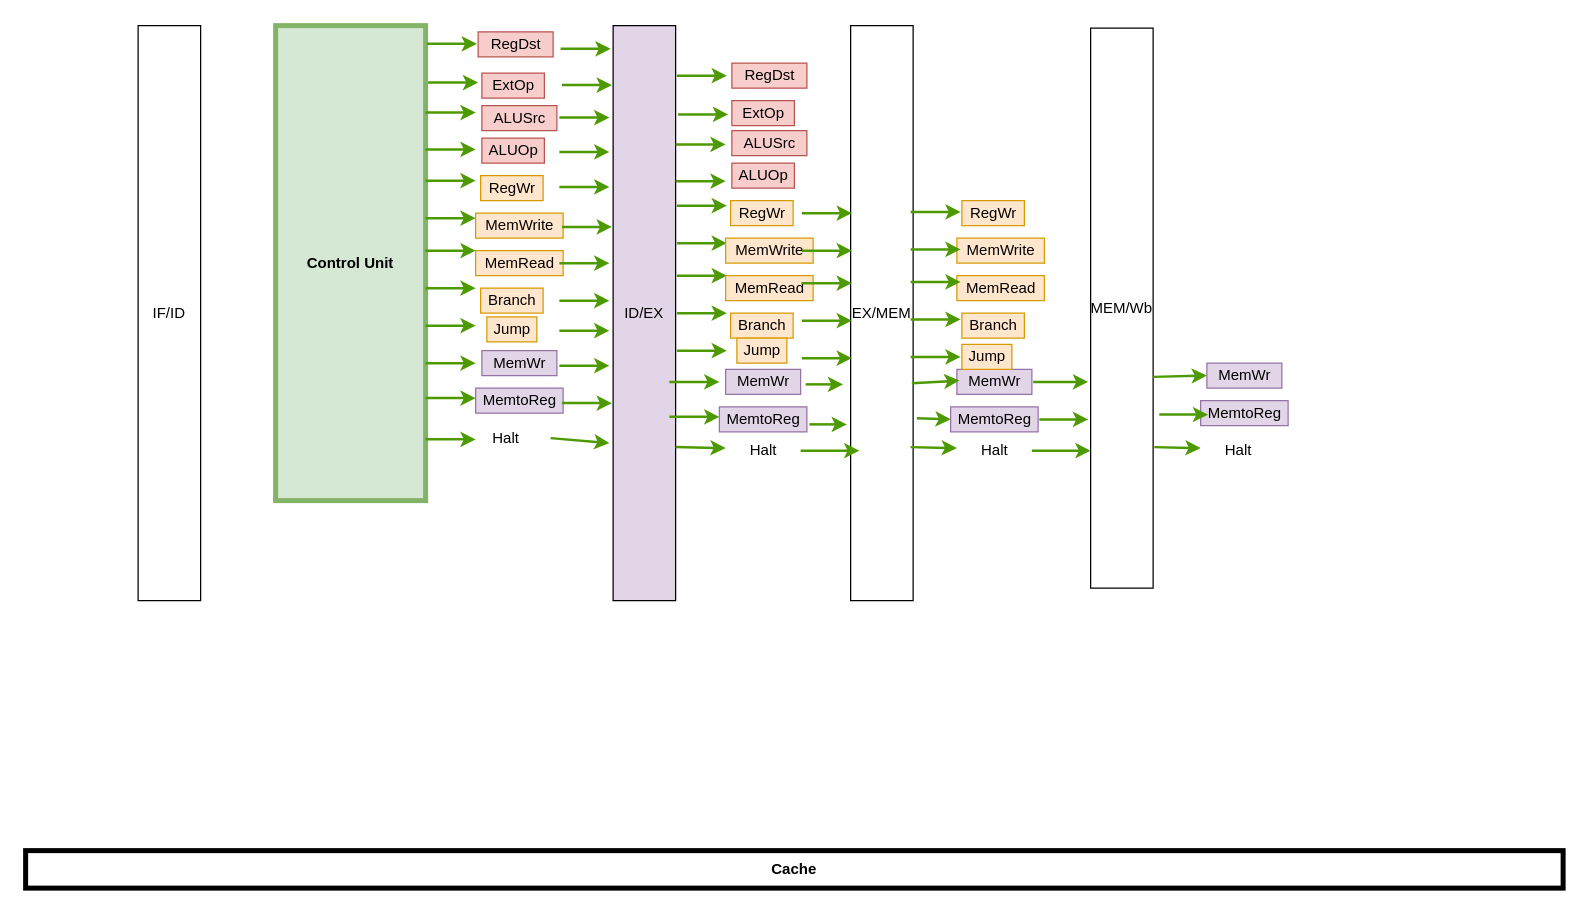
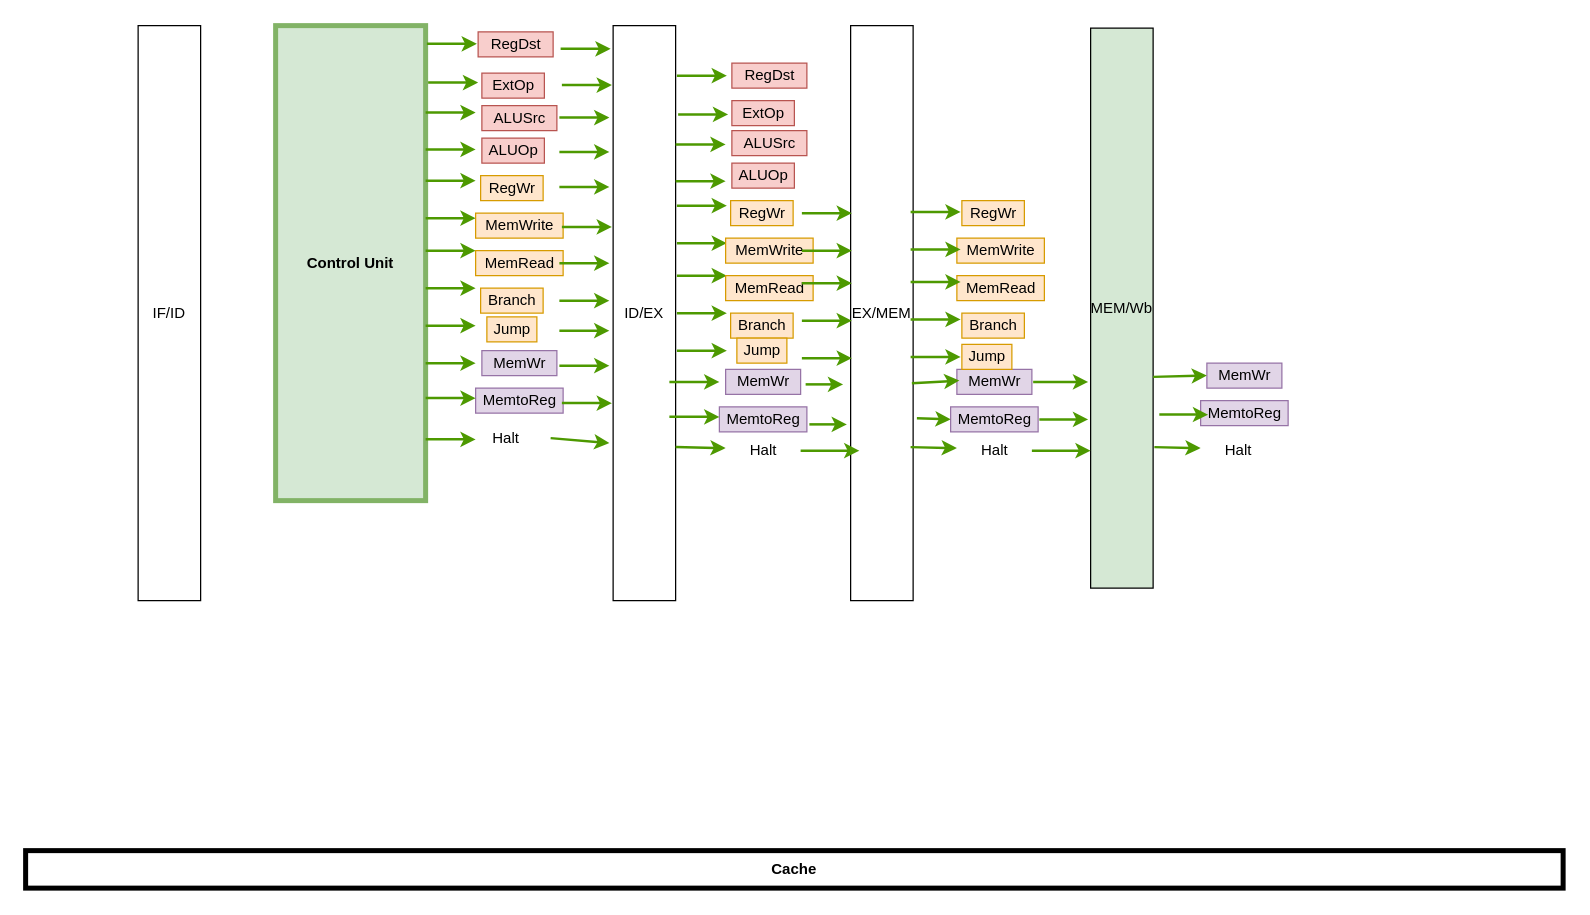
node "MEM/Wb": fillcolor #ffffff -> #d5e8d4
node "ID/EX": fillcolor #e1d5e7 -> #ffffff
